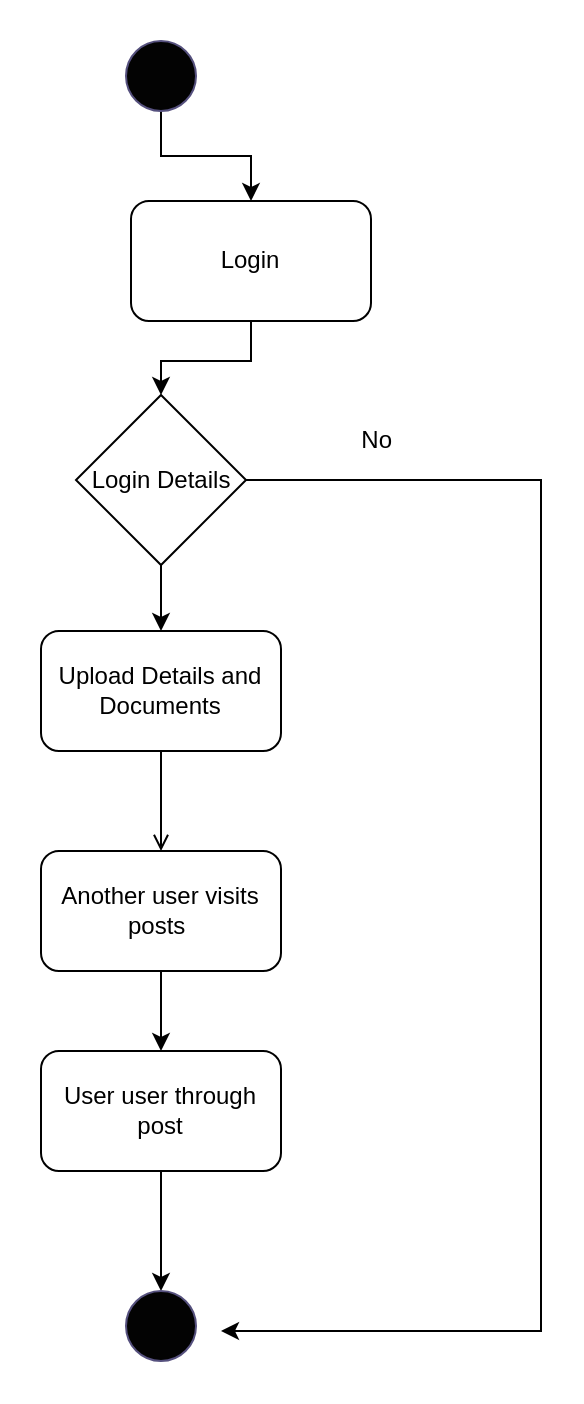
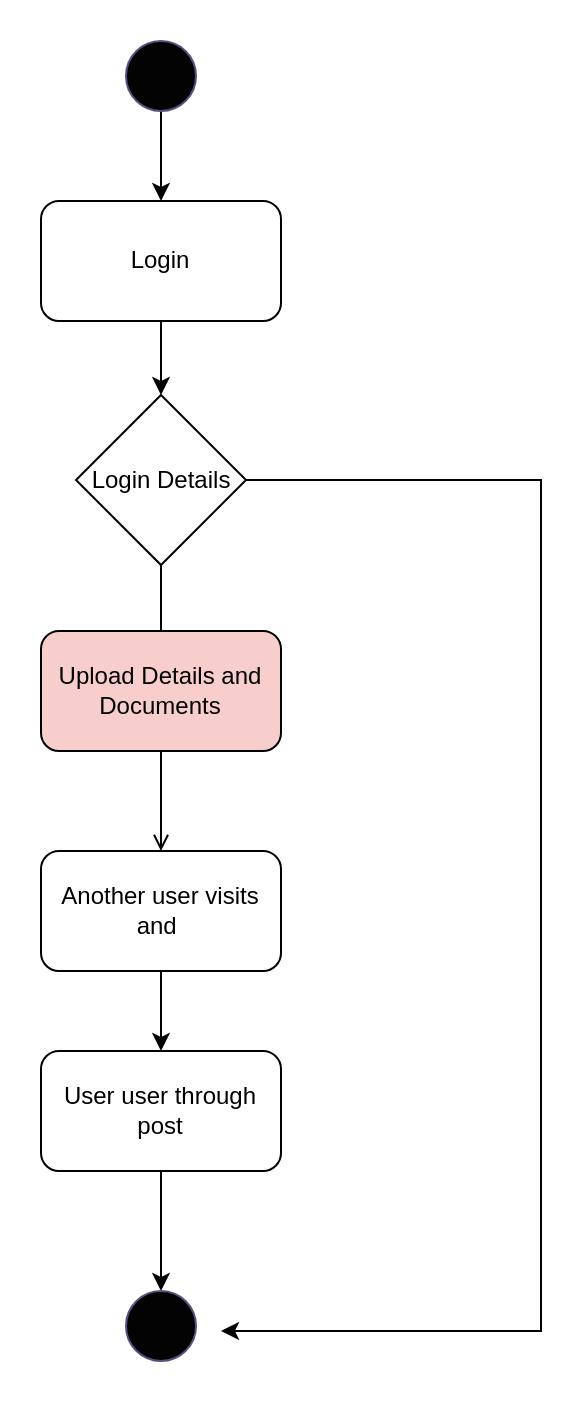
node "Login": moved (251, 261) -> (161, 261)
node "No": removed
edge "Login Details" -> "Upload Details and Documents": arrowhead classic -> none
node "Upload Details and Documents": fillcolor #ffffff -> #f8cecc
node "Another user visits posts": label "Another user visits posts" -> "Another user visits and"
